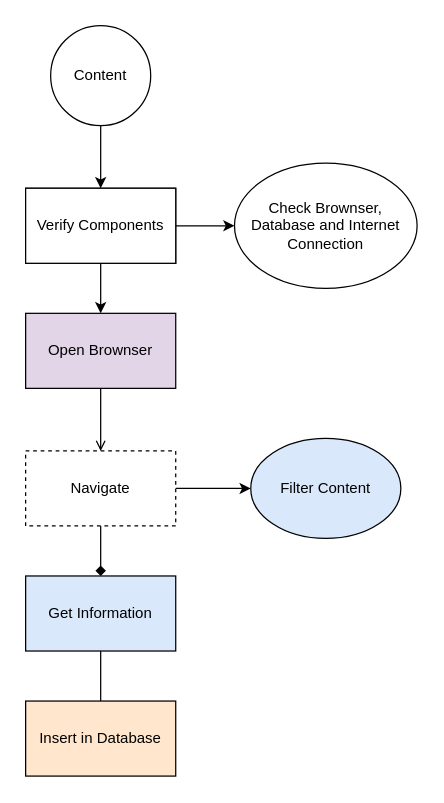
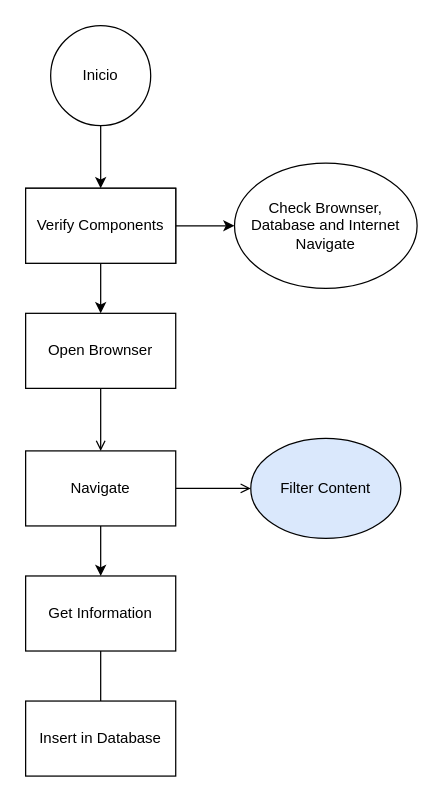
node "Content": label "Content" -> "Inicio"
node "Check Brownser, Database and Internet Connection": label "Check Brownser, Database and Internet Connection" -> "Check Brownser, Database and Internet Navigate"
node "Open Brownser": fillcolor #e1d5e7 -> #ffffff
node "Navigate": style dashed -> solid
edge "Navigate" -> "Filter Content": arrowhead classic -> open
edge "Navigate" -> "Get Information": arrowhead diamond -> classic
node "Get Information": fillcolor #dae8fc -> #ffffff
node "Insert in Database": fillcolor #ffe6cc -> #ffffff
